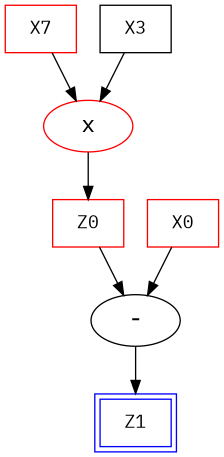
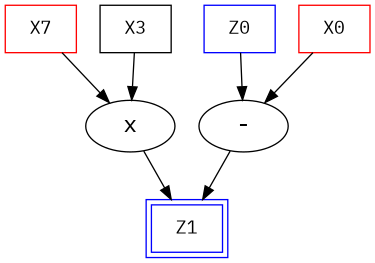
node "x": color red -> black
edge "x" -> "Z0": now "x" -> "Z1"
node "Z0": color red -> blue
